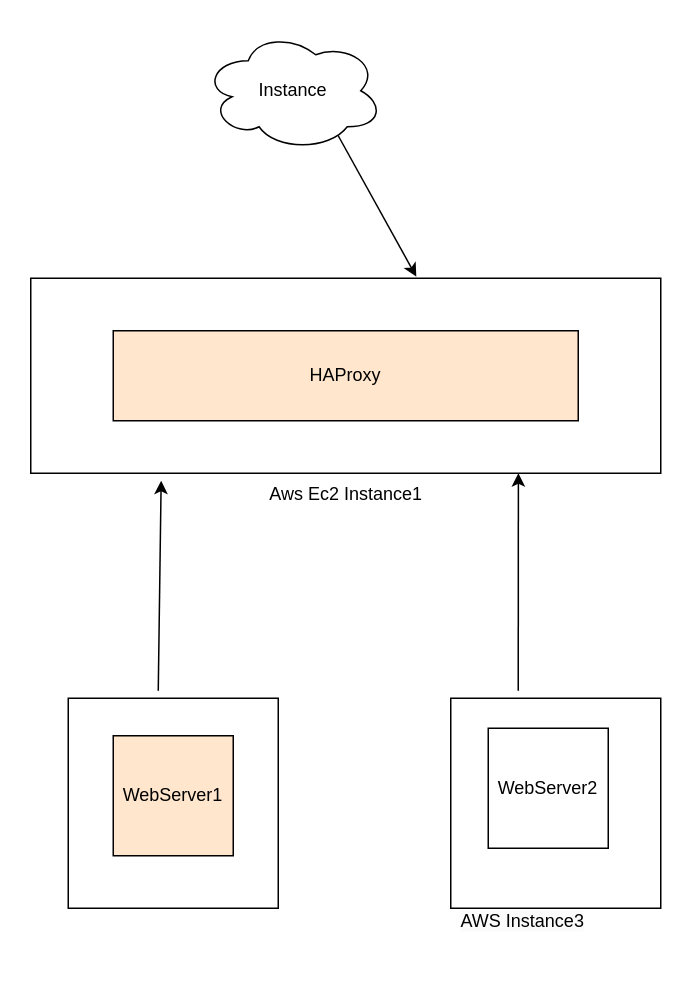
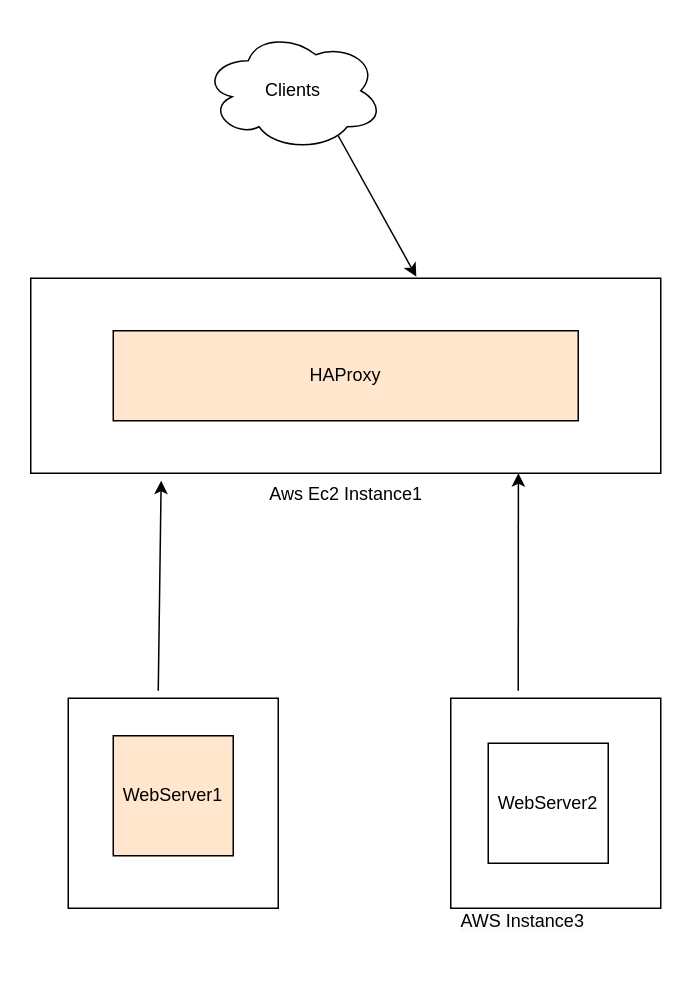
node "Instance": label "Instance" -> "Clients"
node "WebServer2": moved (548, 788) -> (548, 803)
